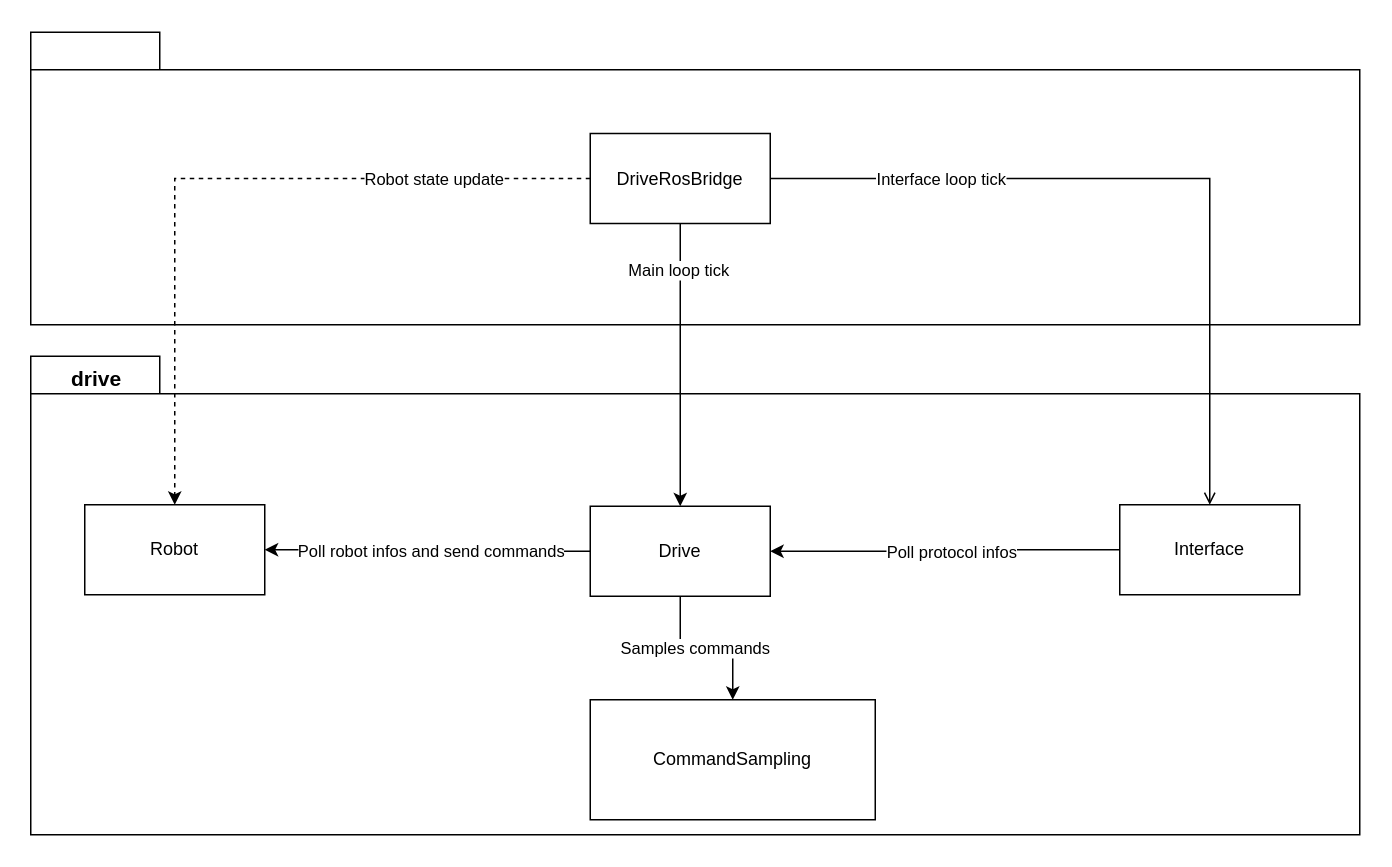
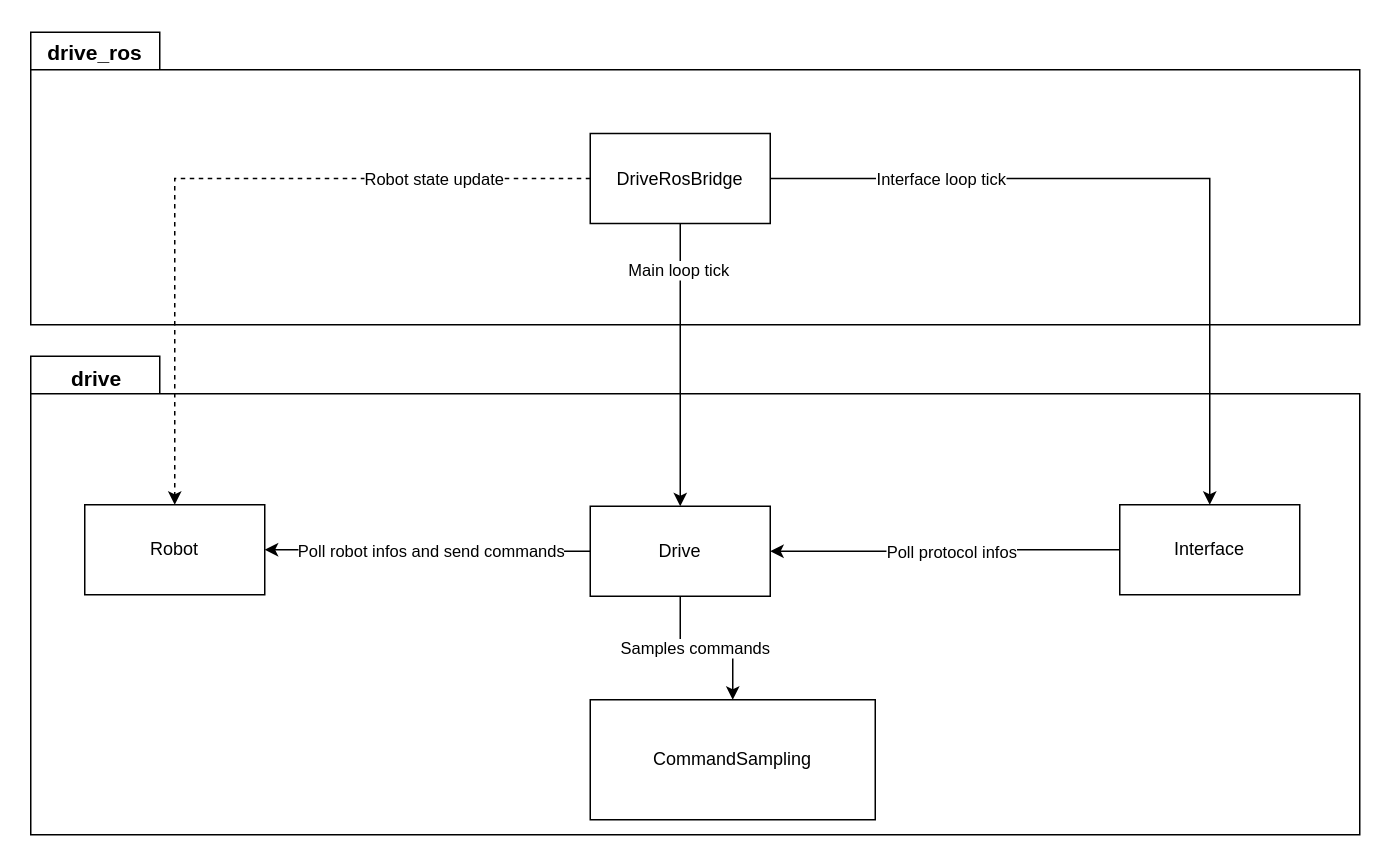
node "drive_ros": added
edge "DriveRosBridge" -> "Interface": arrowhead open -> classic
